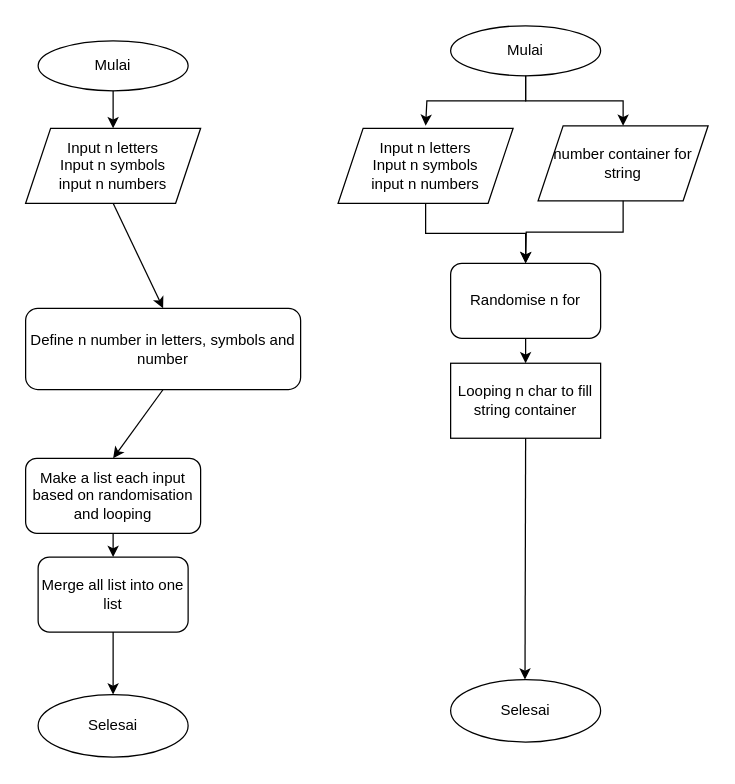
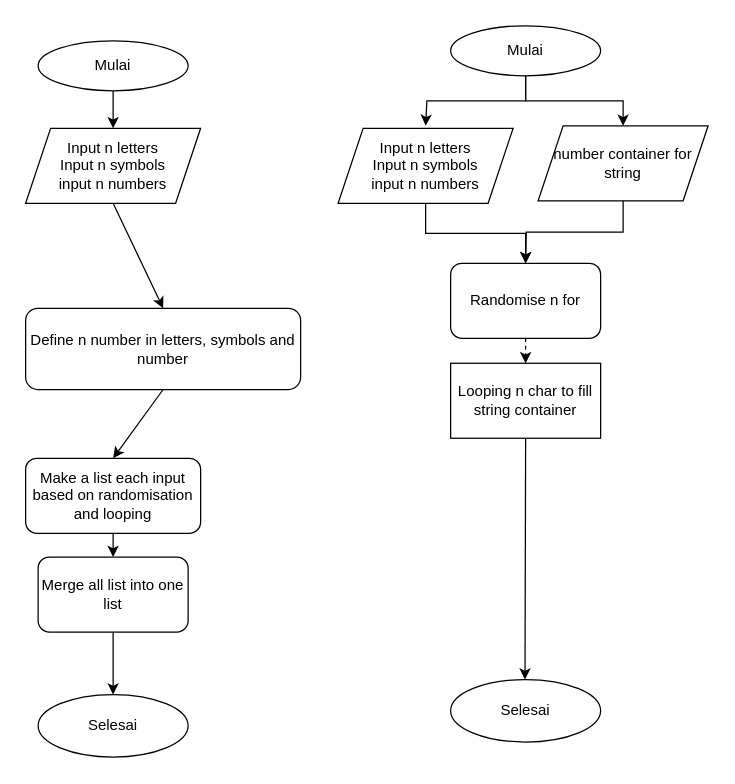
edge "Randomise n for" -> "Looping n char to fill string container": style solid -> dashed
